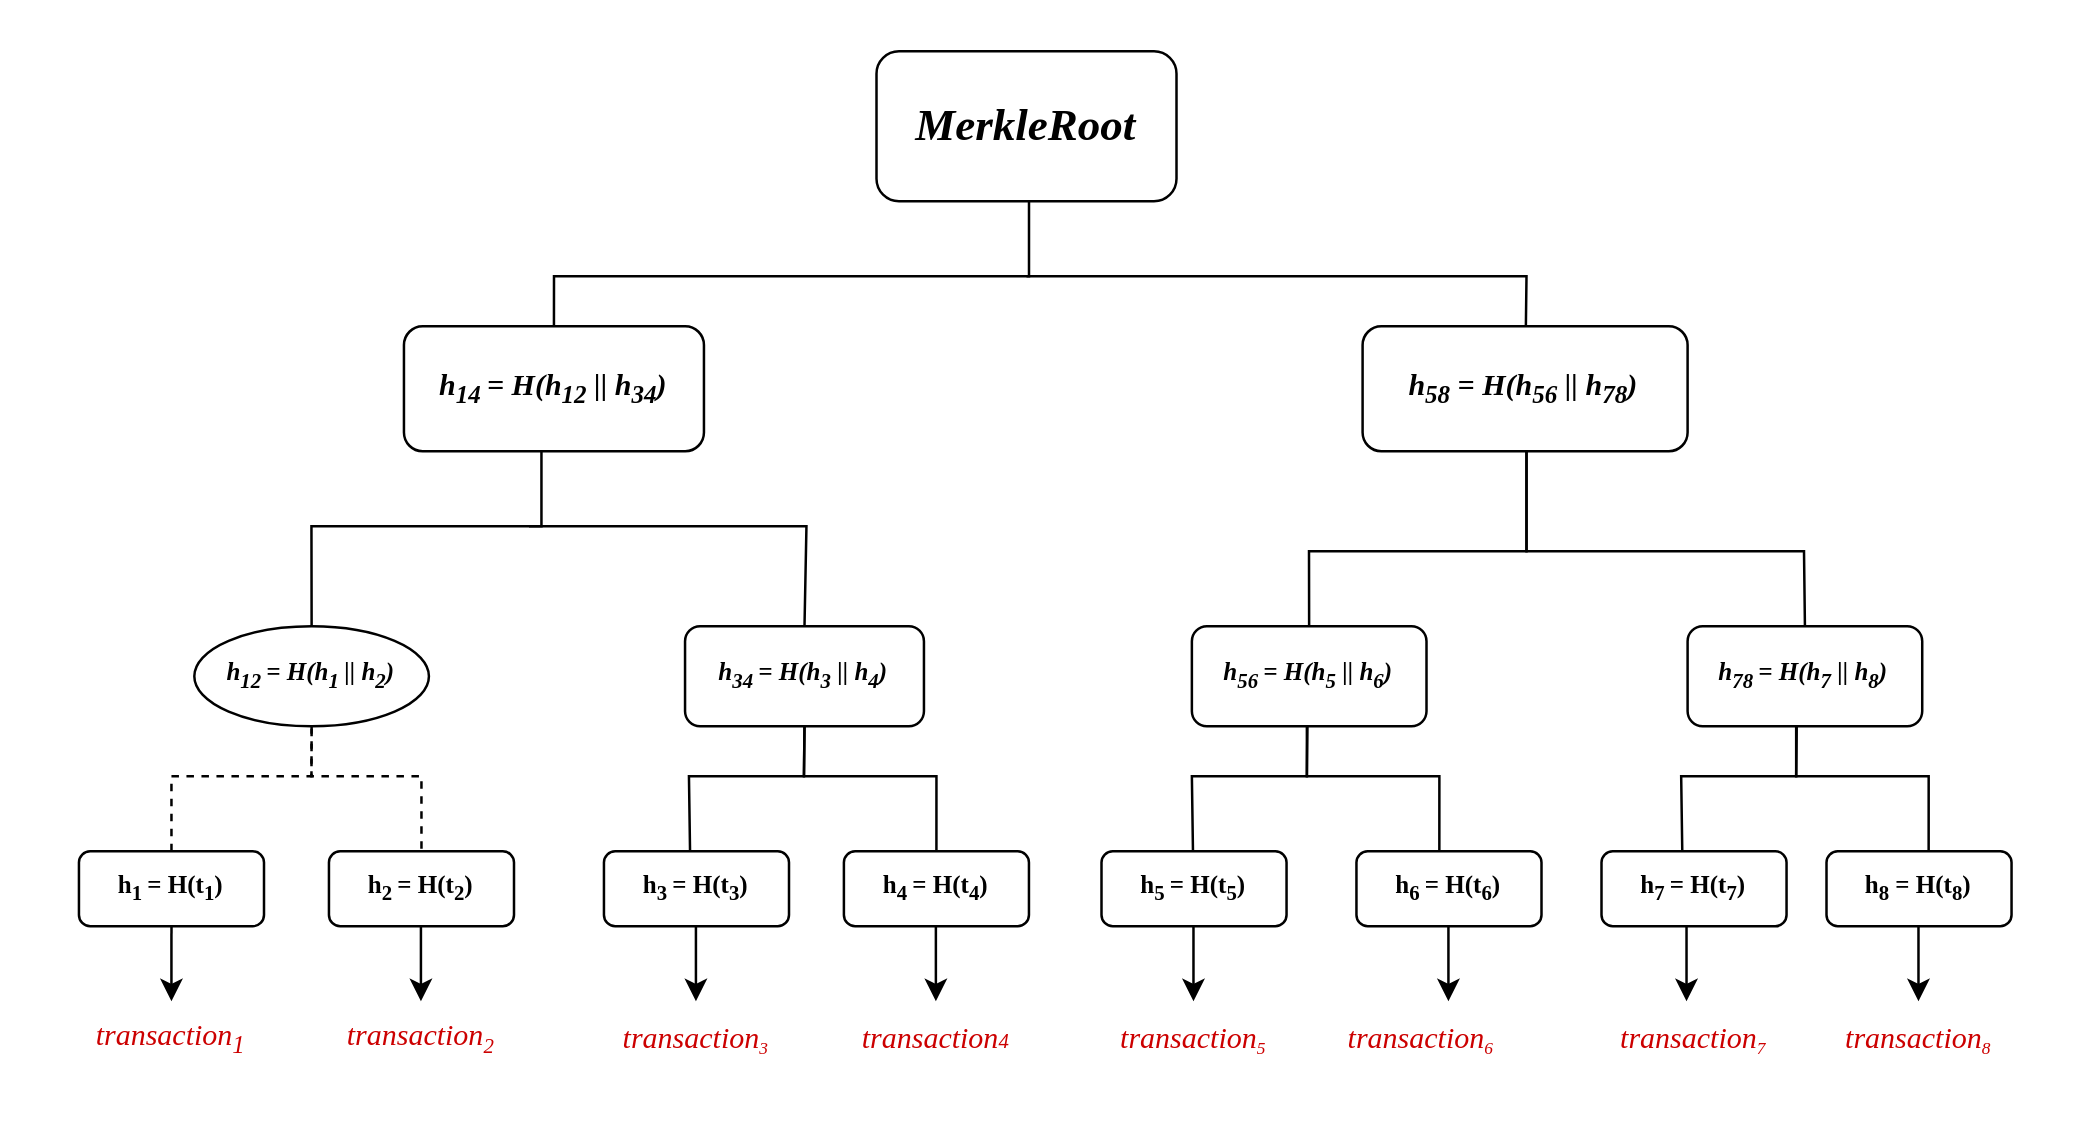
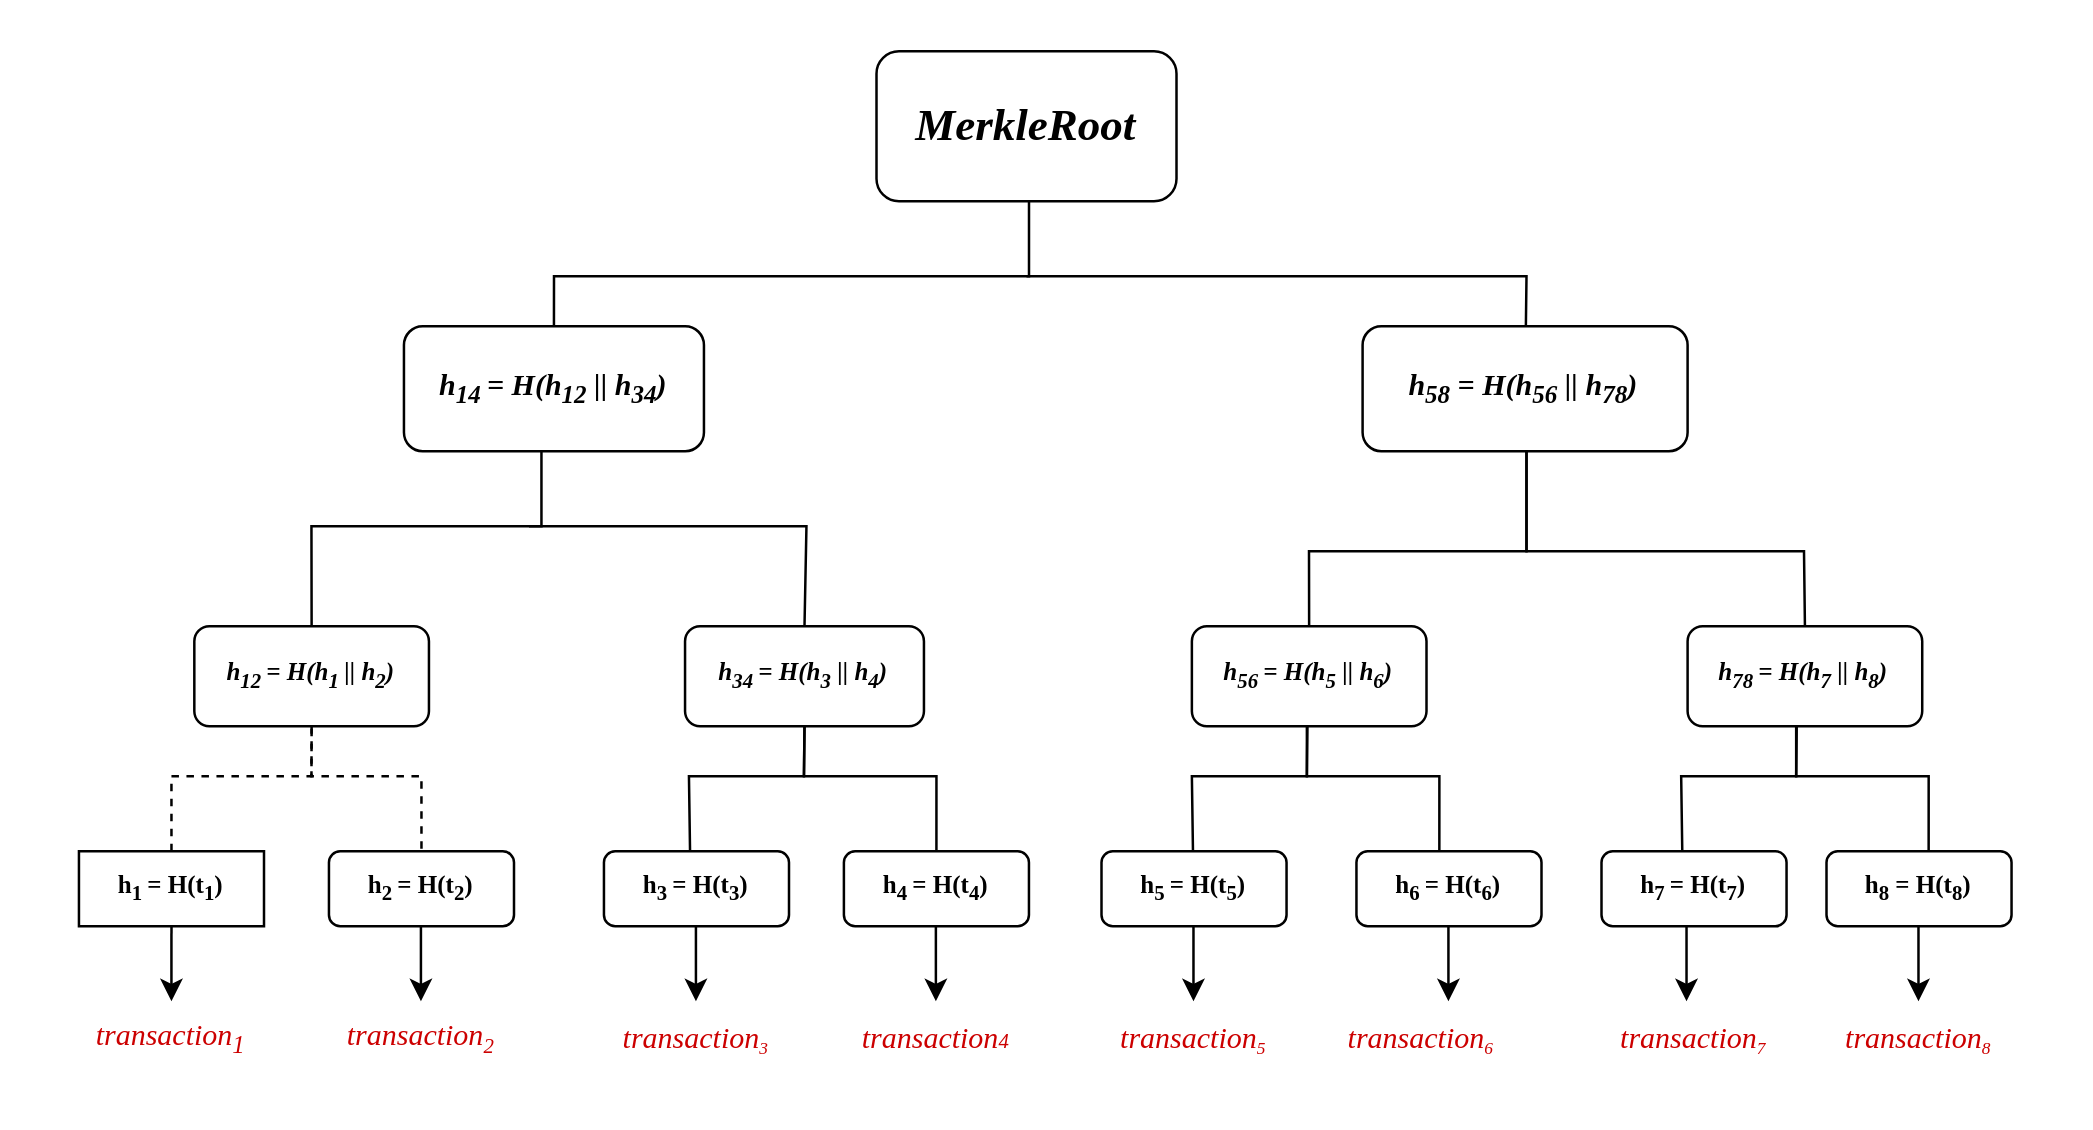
node "h12 = H(h1 || h2)": shape ellipse -> rounded rectangle
node "h1 = H(t1)": shape rounded rectangle -> rectangle
